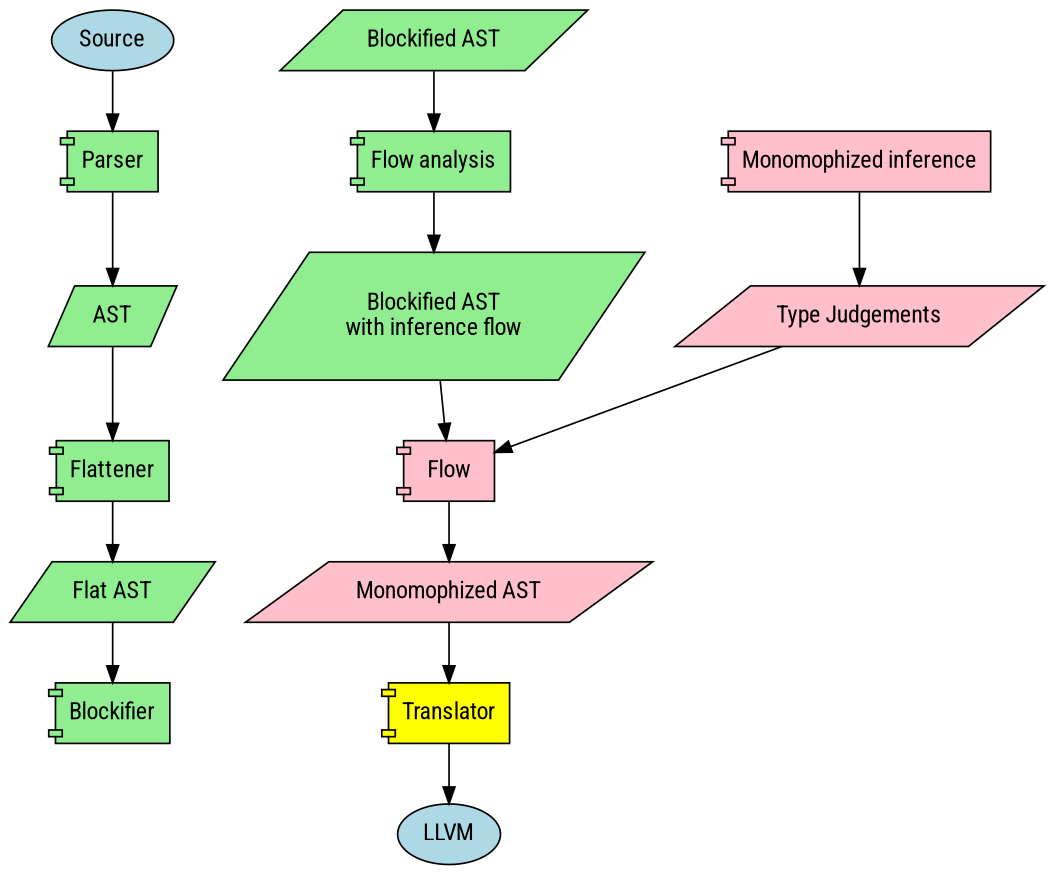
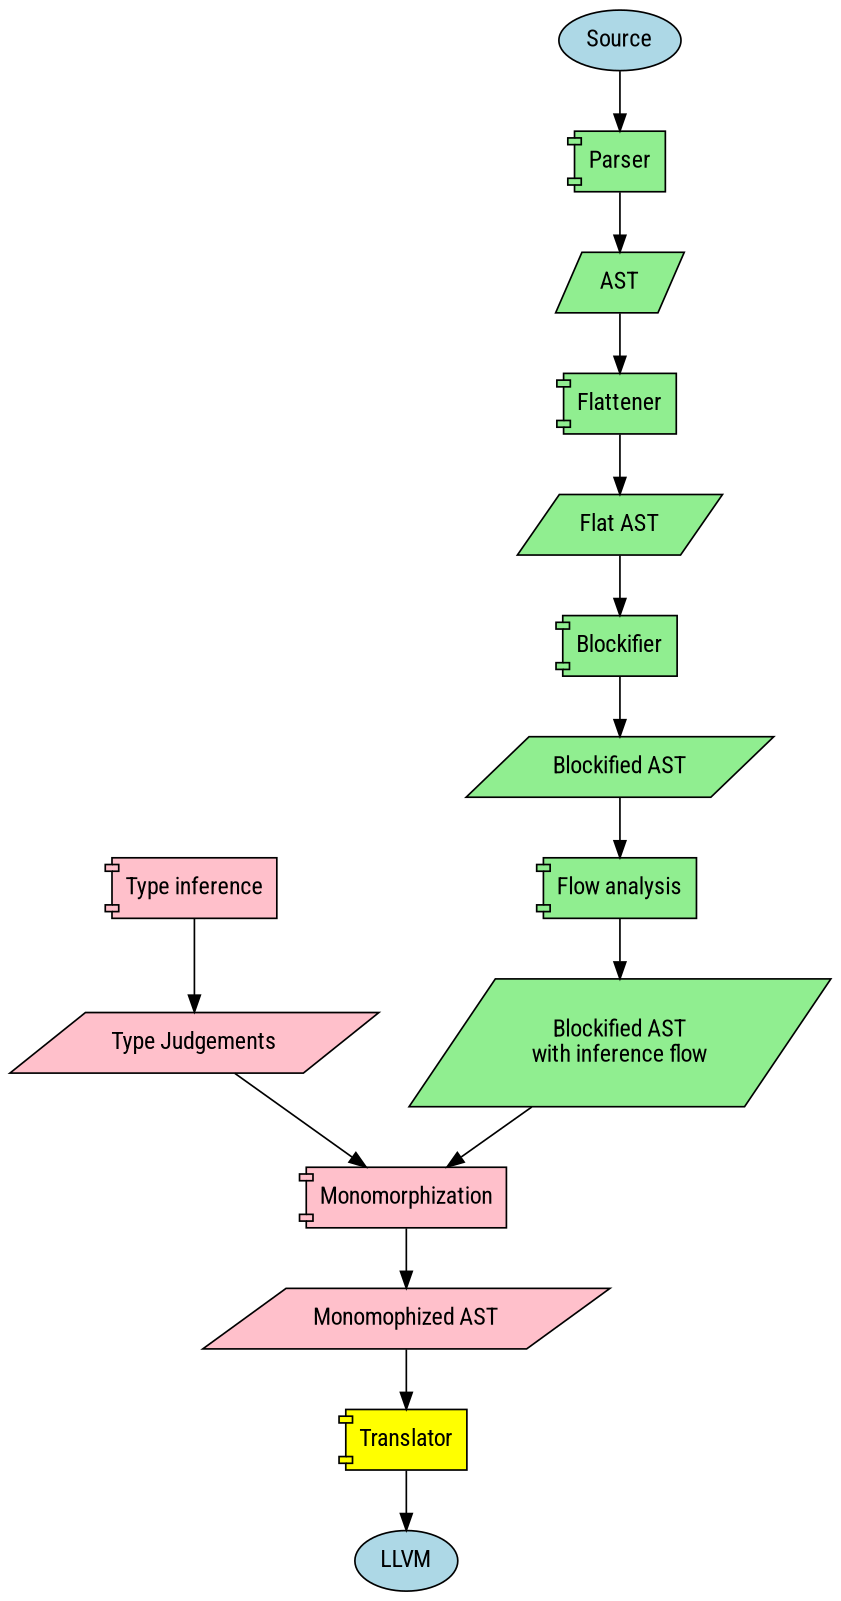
node "Monomophized inference": label "Monomophized inference" -> "Type inference"
node "Flow": label "Flow" -> "Monomorphization"
edge "Blockifier" -> "Blockified AST": added
